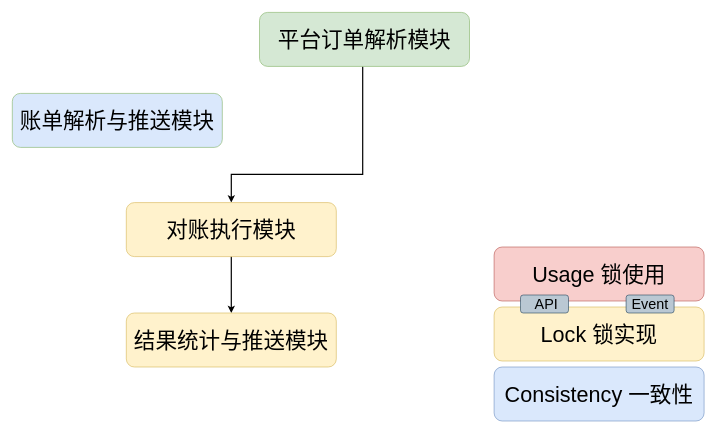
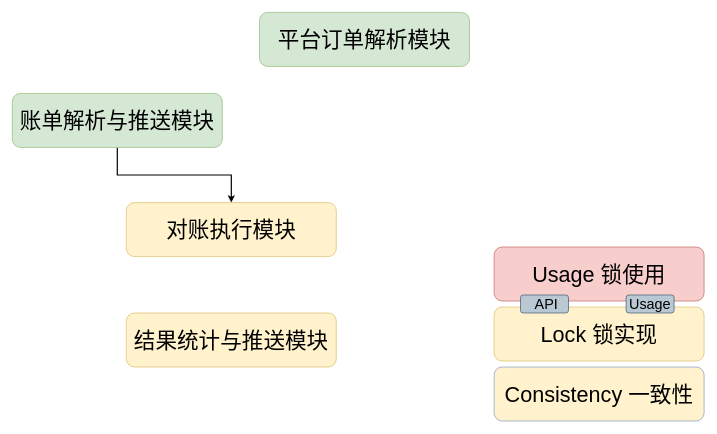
node "账单解析与推送模块": fillcolor #dae8fc -> #d5e8d4
edge "平台订单解析模块" -> "对账执行模块": removed
edge "账单解析与推送模块" -> "对账执行模块": added
edge "对账执行模块" -> "结果统计与推送模块": removed
node "Event": label "Event" -> "Usage"
node "Consistency 一致性": fillcolor #dae8fc -> #fff2cc
